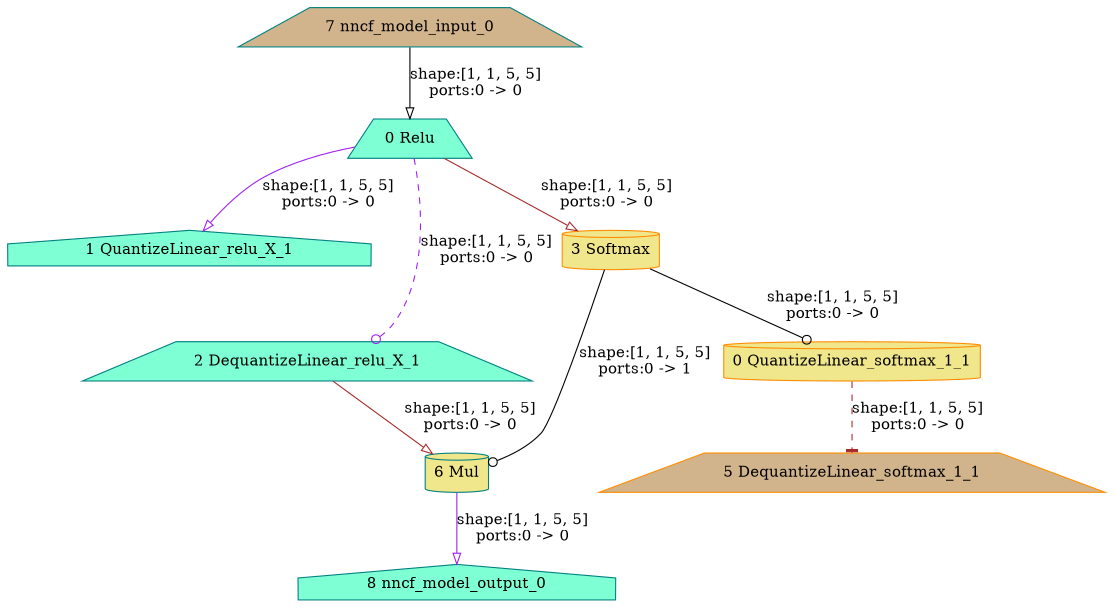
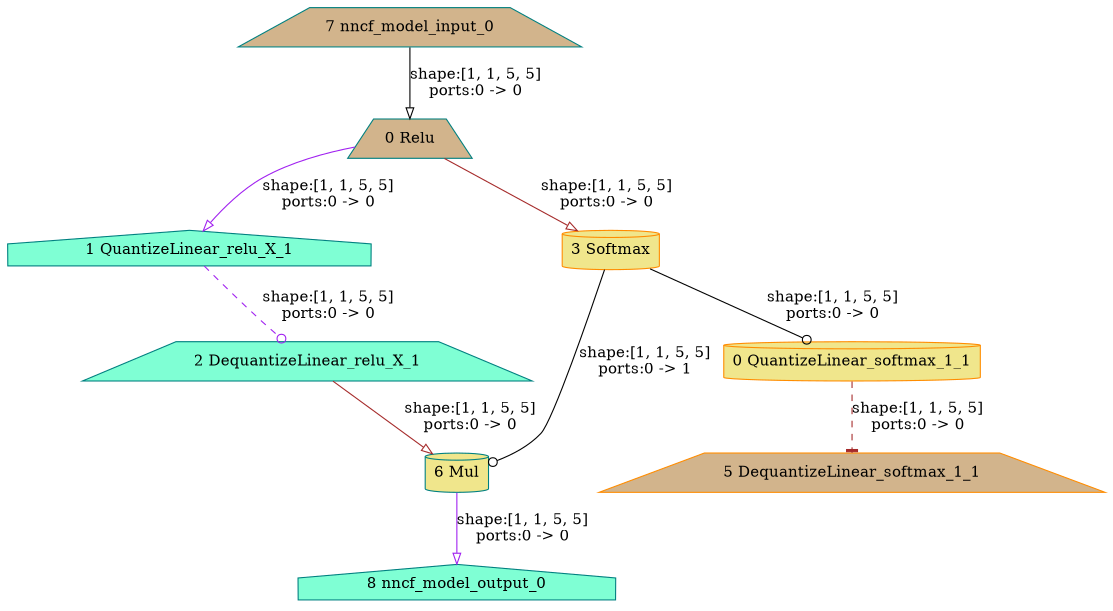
node "0 Relu": fillcolor aquamarine -> tan
edge "0 Relu" -> "2 DequantizeLinear_relu_X_1": now "1 QuantizeLinear_relu_X_1" -> "2 DequantizeLinear_relu_X_1"
